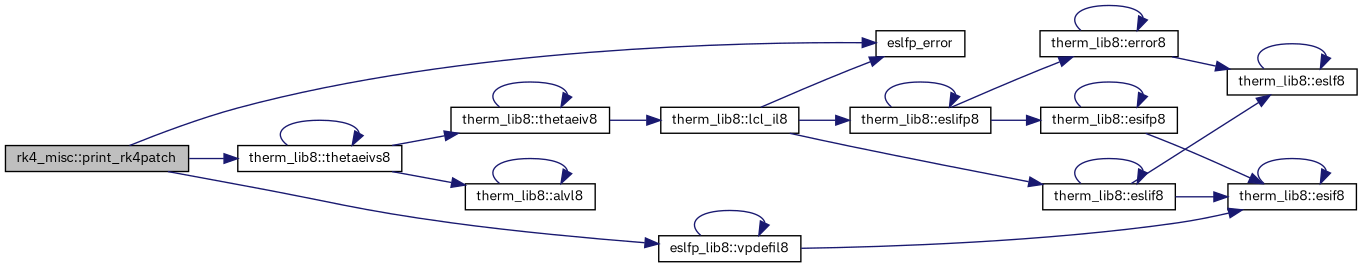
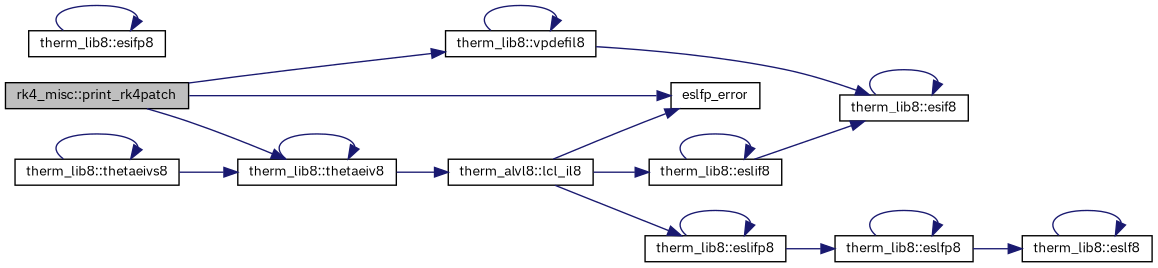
node "therm_lib8::error8": label "therm_lib8::error8" -> "therm_lib8::eslfp8"
node "therm_lib8::lcl_il8": label "therm_lib8::lcl_il8" -> "therm_alvl8::lcl_il8"
edge "therm_lib8::eslifp8" -> "therm_lib8::esifp8": removed
edge "therm_lib8::eslif8" -> "therm_lib8::eslf8": removed
edge "therm_lib8::esifp8" -> "therm_lib8::esif8": removed
edge "rk4_misc::print_rk4patch" -> "therm_lib8::thetaeivs8": now "rk4_misc::print_rk4patch" -> "therm_lib8::thetaeiv8"
node "therm_lib8::alvl8": removed
node "eslfp_lib8::vpdefil8": label "eslfp_lib8::vpdefil8" -> "therm_lib8::vpdefil8"
